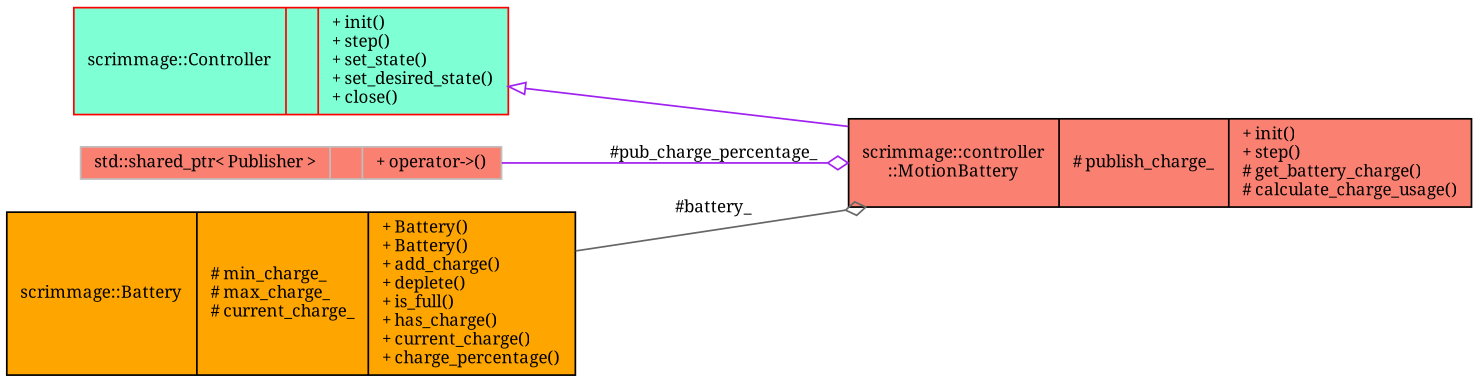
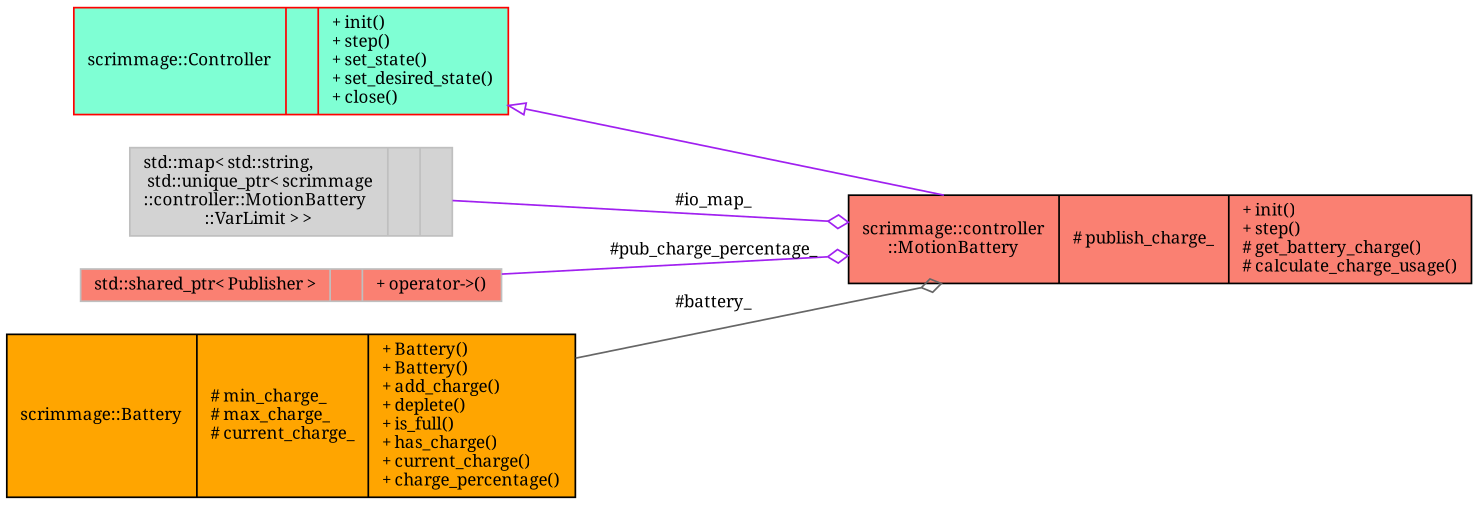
node "std::map< std::string,": added
